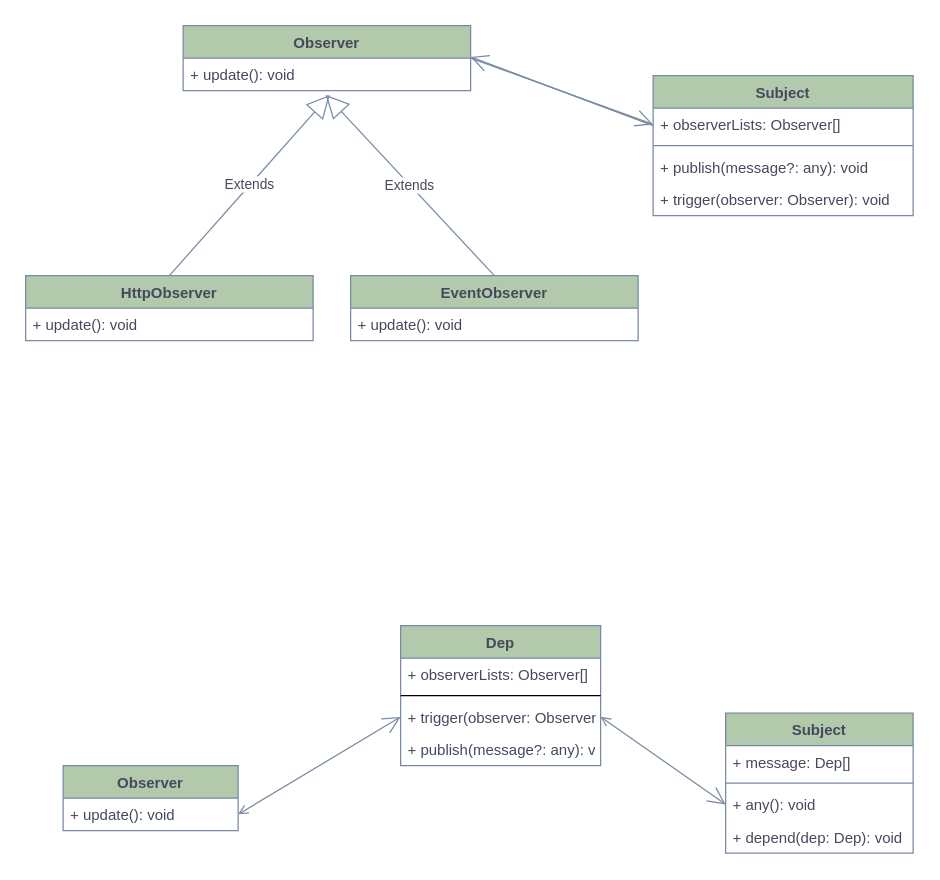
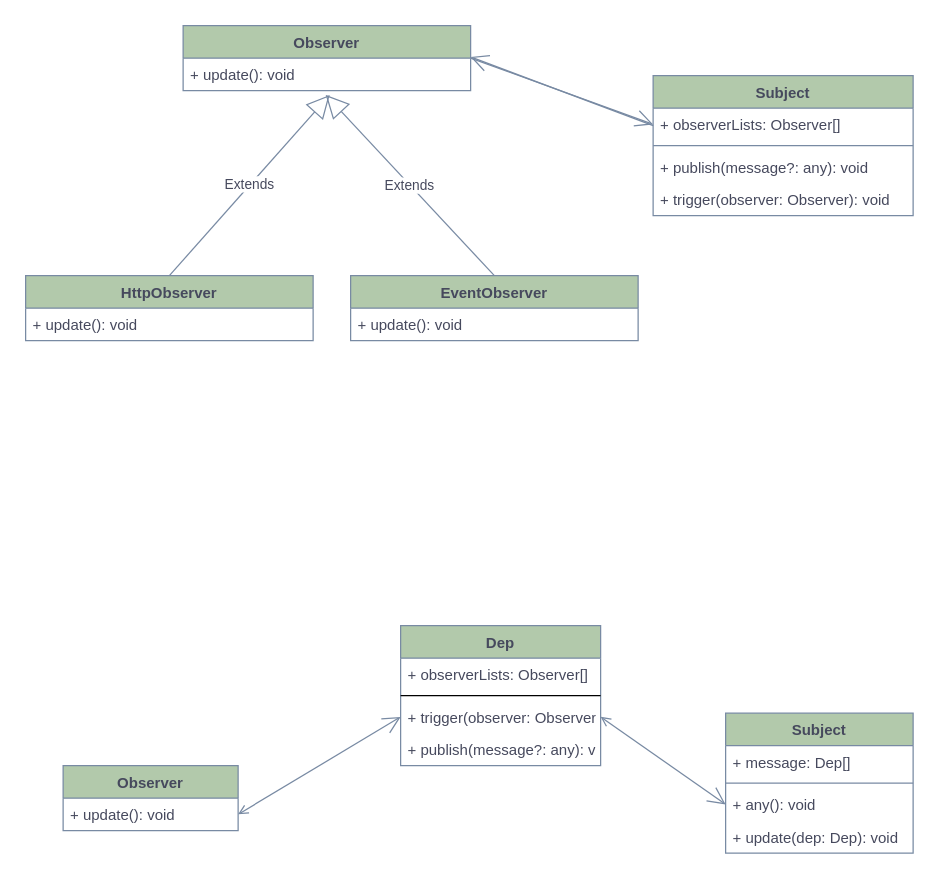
node "+ depend(dep: Dep): void": label "+ depend(dep: Dep): void" -> "+ update(dep: Dep): void"
